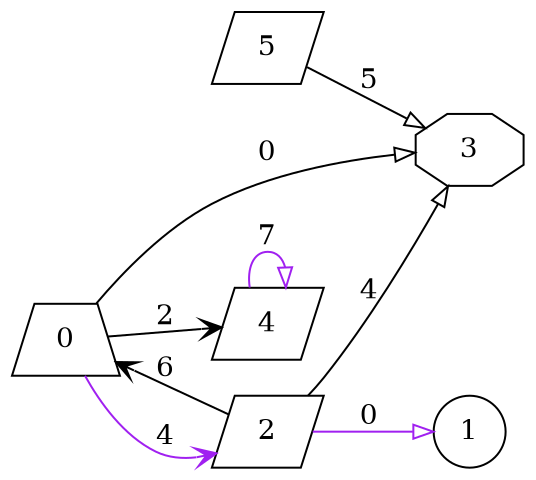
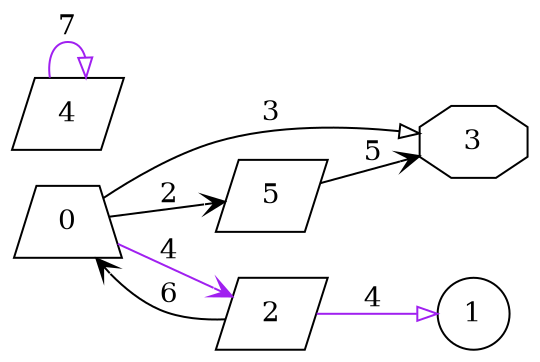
edge "5" -> "3": arrowhead onormal -> vee
edge "0" -> "3": label "0" -> "3"
edge "2" -> "3": removed, label "4"
edge "0" -> "4": now "0" -> "5"
edge "2" -> "1": label "0" -> "4"
